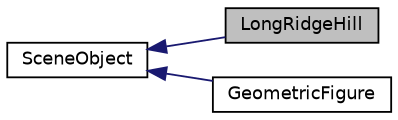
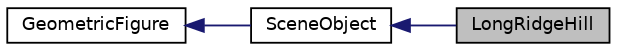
edge "GeometricFigure" -> "SceneObject": reversed
